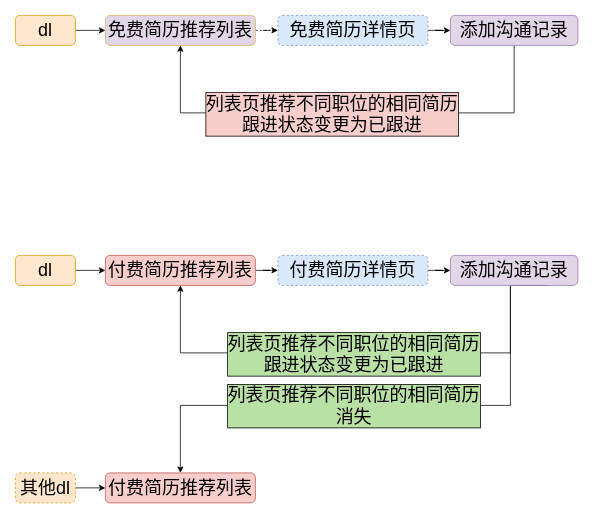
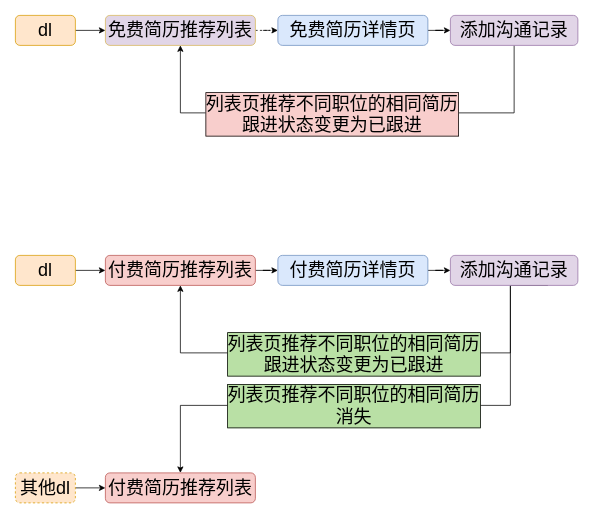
node "免费简历详情页": style dashed -> solid
node "付费简历详情页": style dashed -> solid
